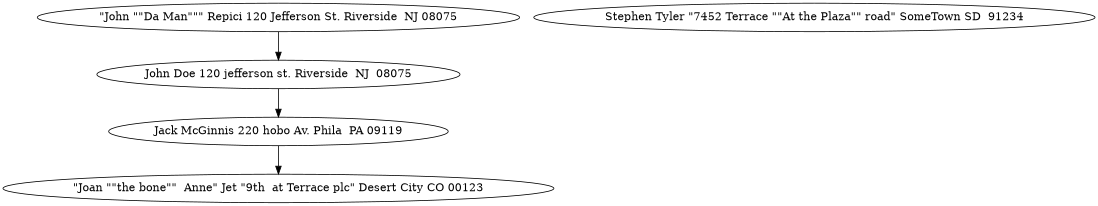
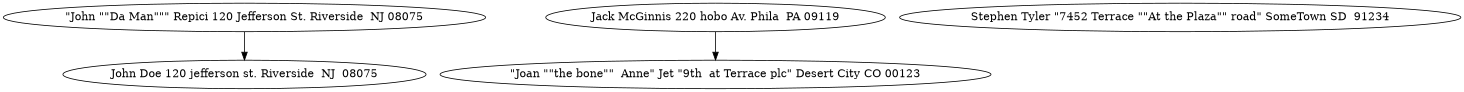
edge "John Doe 120 jefferson st. Riverside  NJ  08075" -> "Jack McGinnis 220 hobo Av. Phila  PA 09119": removed
